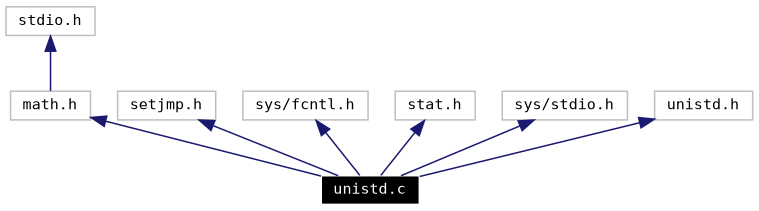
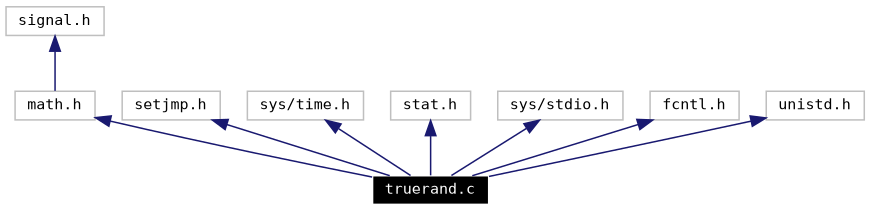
node "stdio.h": label "stdio.h" -> "signal.h"
node "sys/fcntl.h": label "sys/fcntl.h" -> "sys/time.h"
node "fcntl.h": added
node "unistd.c": label "unistd.c" -> "truerand.c"
